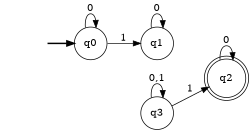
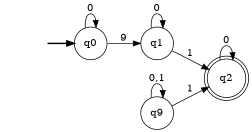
edge "q0" -> "q1": label "1" -> "9"
edge "q1" -> "q2": added, label "1"
node "q3": label "q3" -> "q9"
